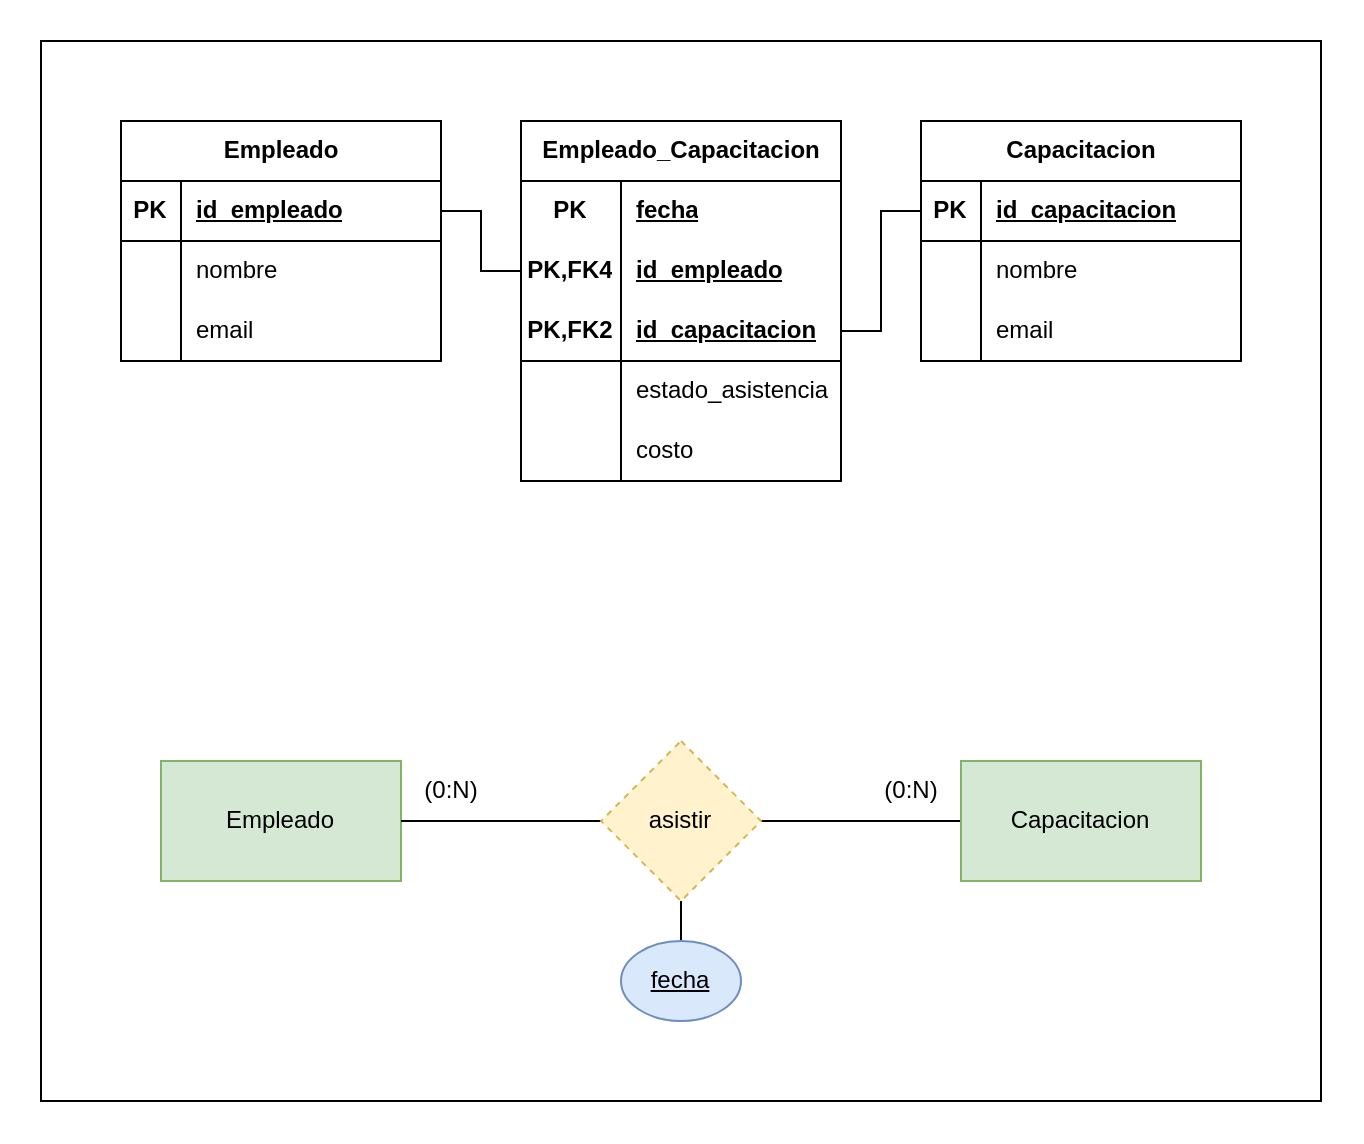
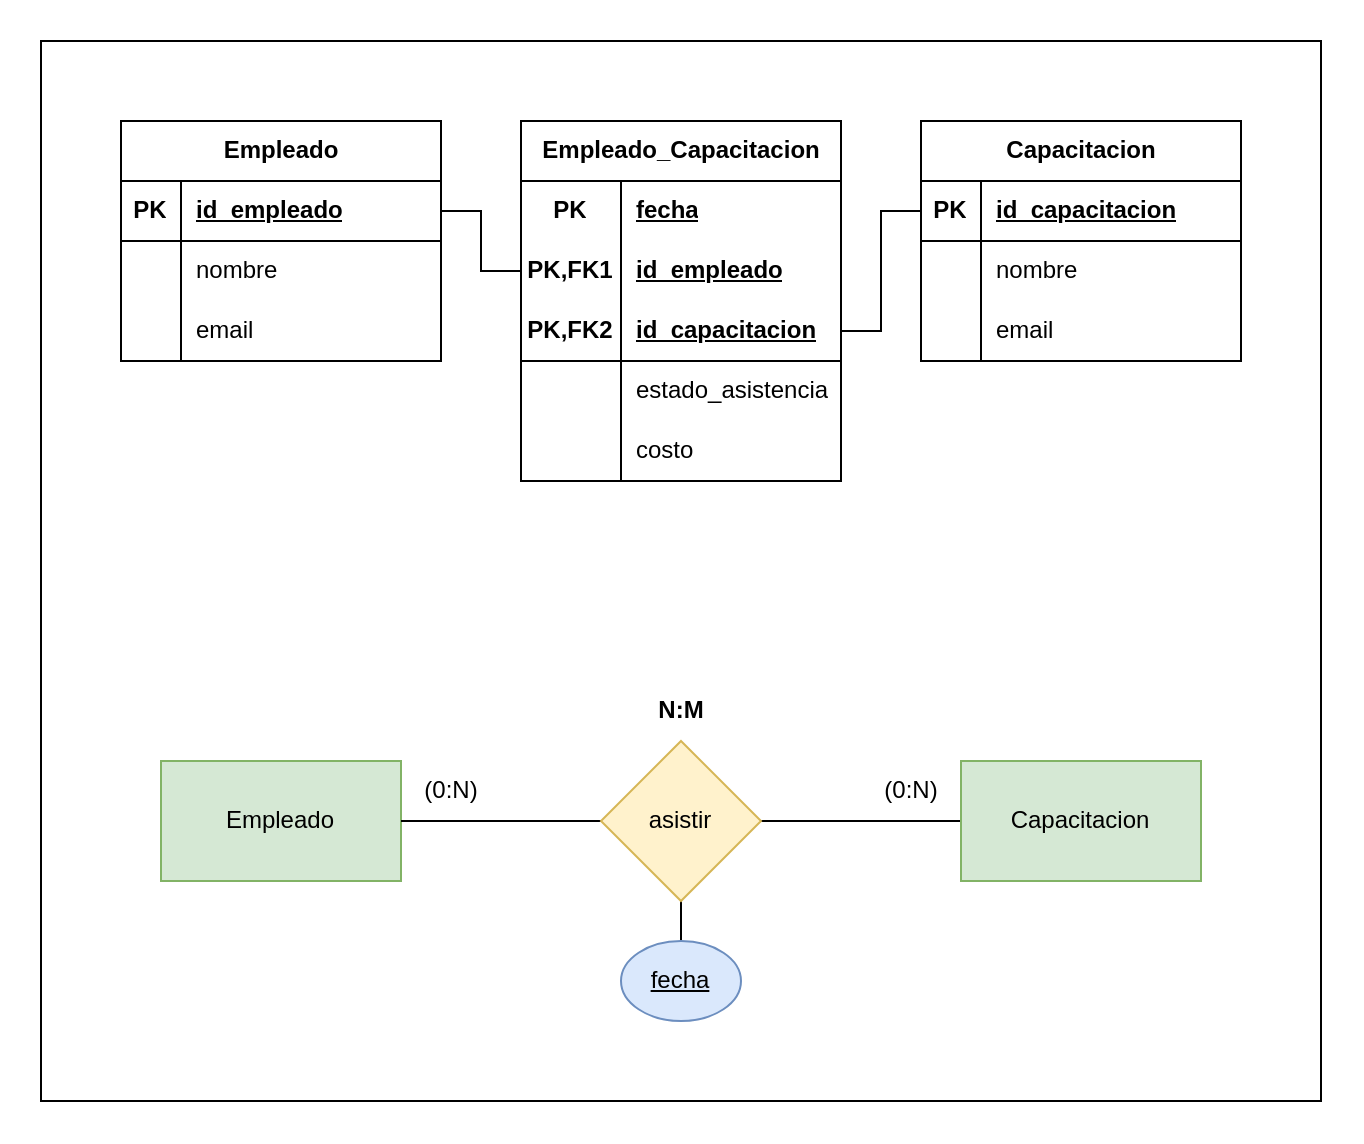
node "PK,FK4": label "PK,FK4" -> "PK,FK1"
node "N:M": added
node "asistir": style dashed -> solid
